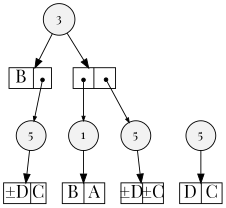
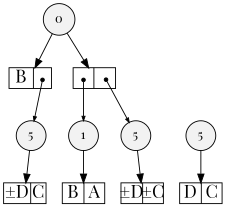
node "3": label "3" -> "0"
